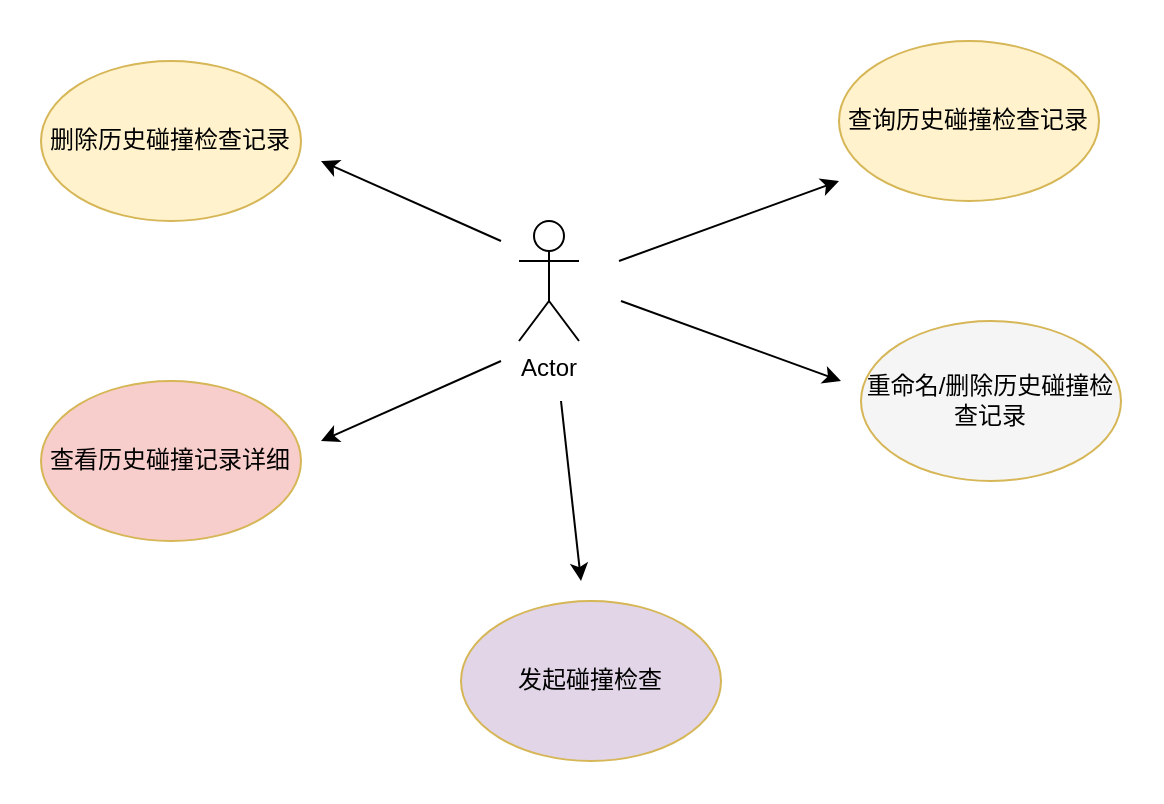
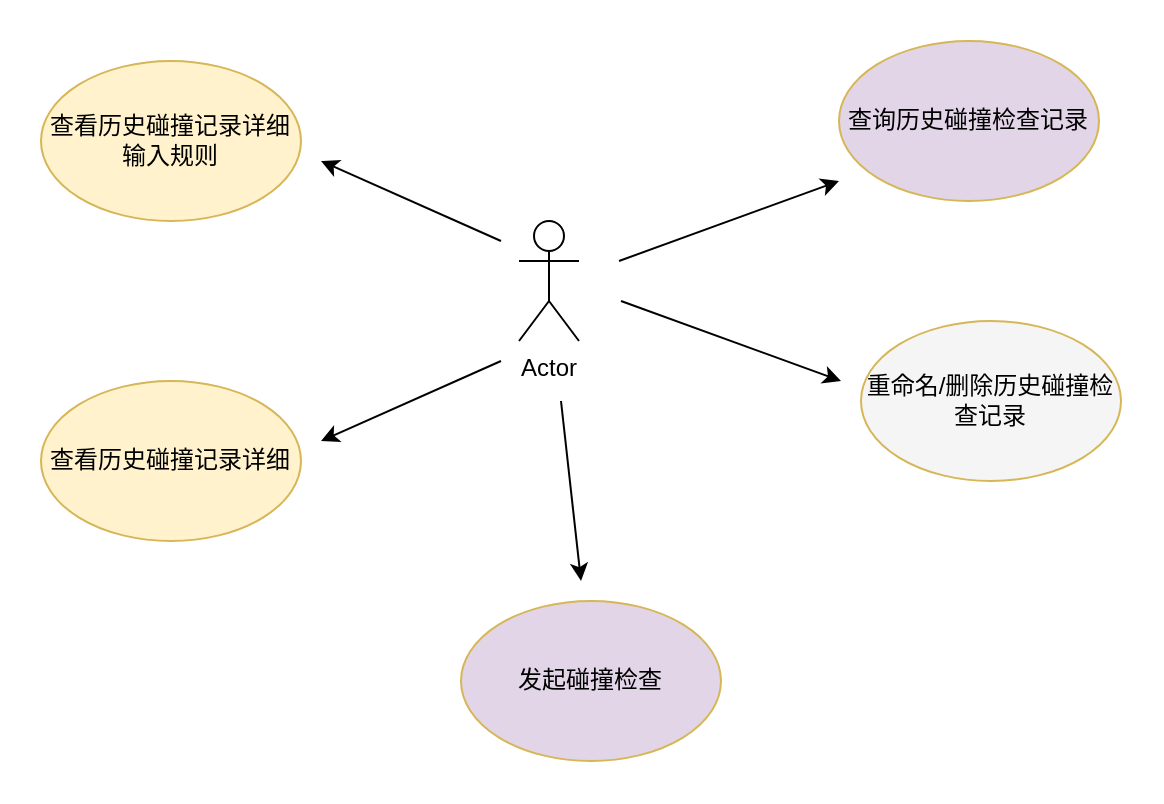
node "查询历史碰撞检查记录": fillcolor #fff2cc -> #e1d5e7
node "删除历史碰撞检查记录": label "删除历史碰撞检查记录" -> "查看历史碰撞记录详细输入规则"
node "查看历史碰撞记录详细": fillcolor #f8cecc -> #fff2cc
